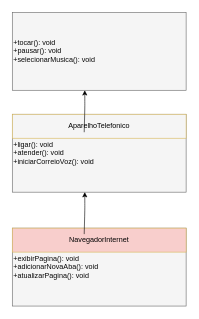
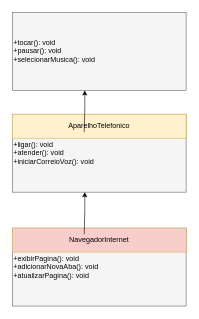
node "AparelhoTelefonico": fillcolor #f5f5f5 -> #fff2cc
